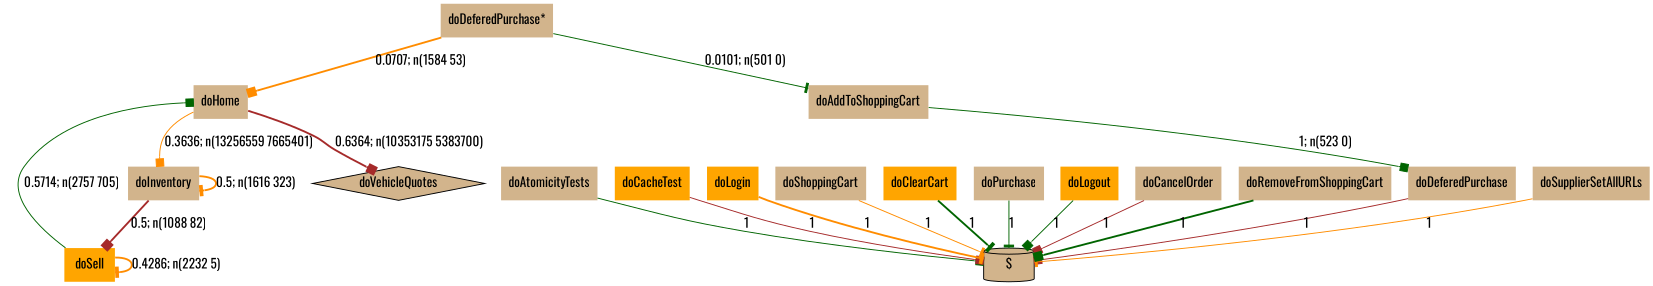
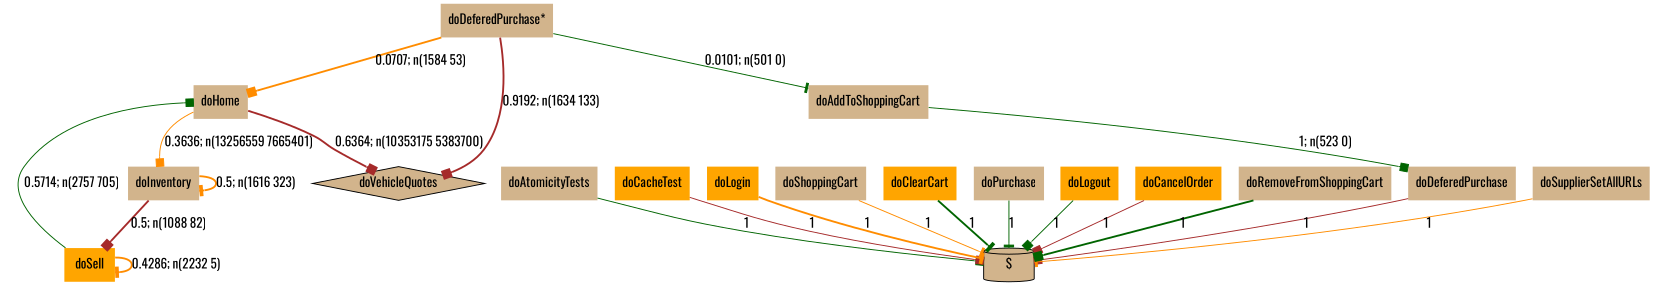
edge "doDeferedPurchase*" -> "doVehicleQuotes": added, label "0.9192; n(1634 133)"
node "doCancelOrder": fillcolor tan -> orange
